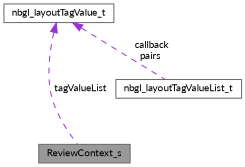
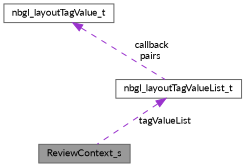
edge "ReviewContext_s" -> "nbgl_layoutTagValue_t": now "ReviewContext_s" -> "nbgl_layoutTagValueList_t"
